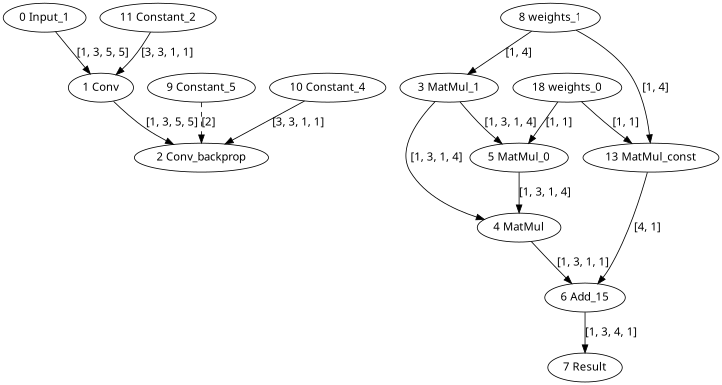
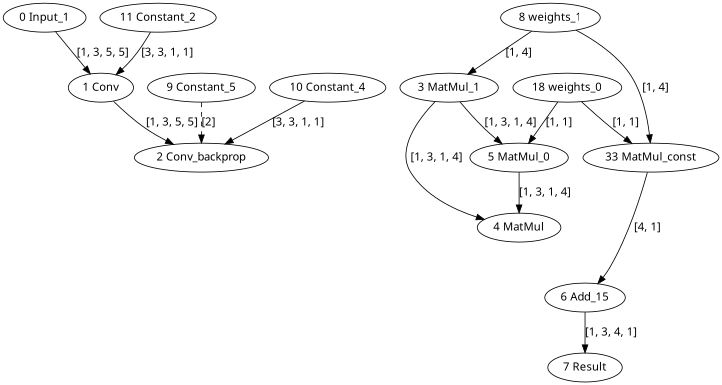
node "13 MatMul_const": label "13 MatMul_const" -> "33 MatMul_const"
edge "4 MatMul" -> "6 Add_15": removed, label "[1, 3, 1, 1]"
